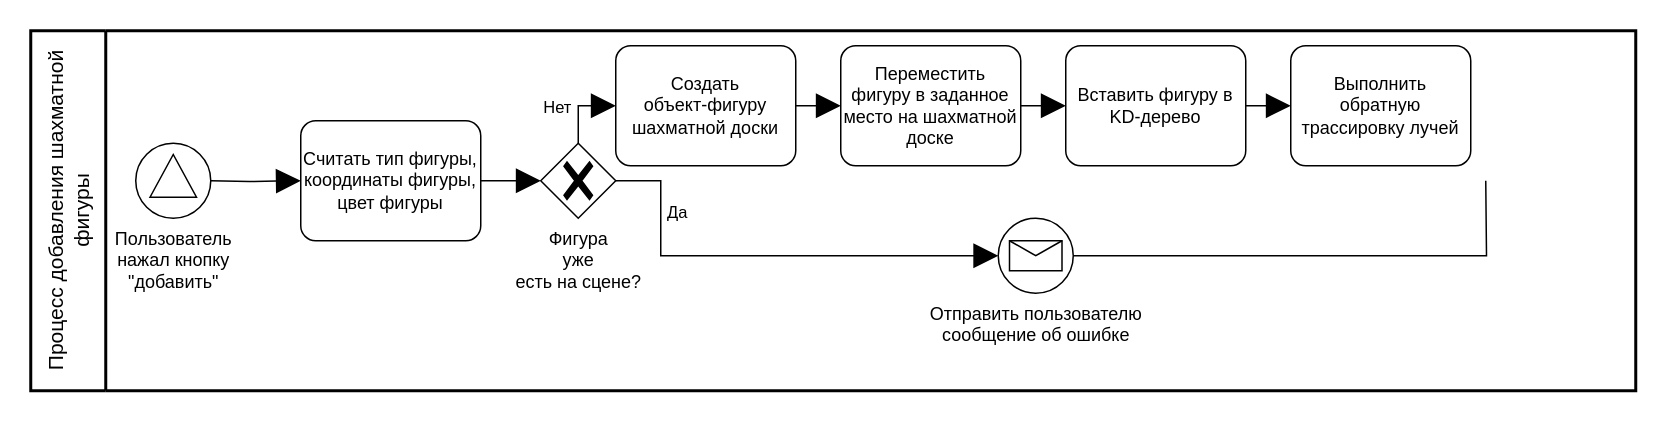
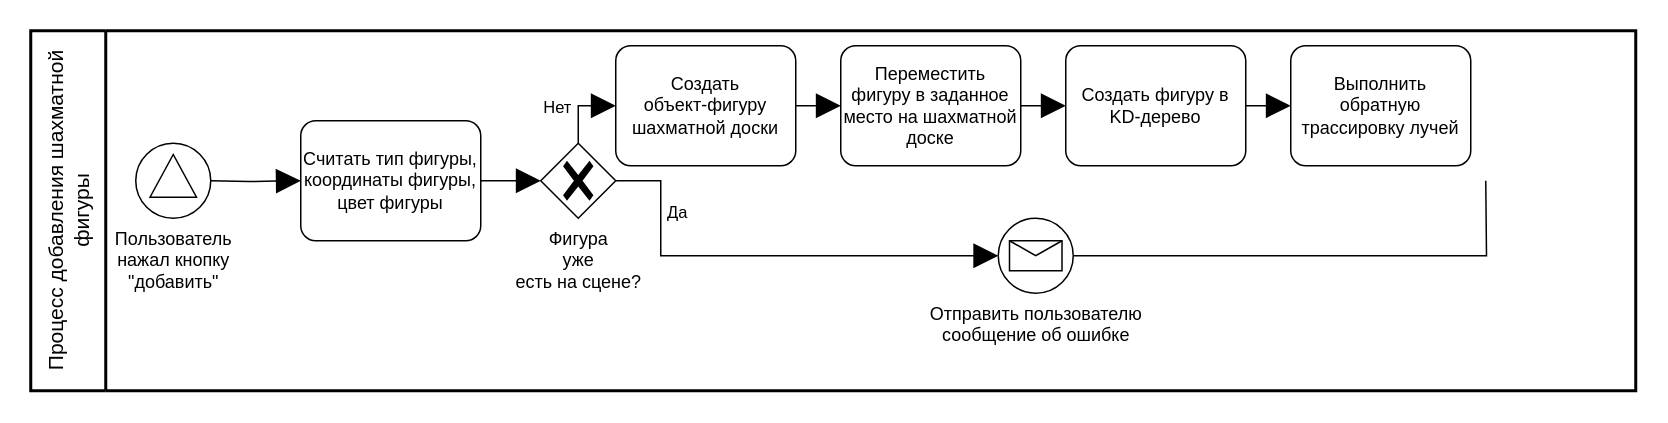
node "Вставить фигуру вKD-дерево": label "Вставить фигуру вKD-дерево" -> "Создать фигуру вKD-дерево"
